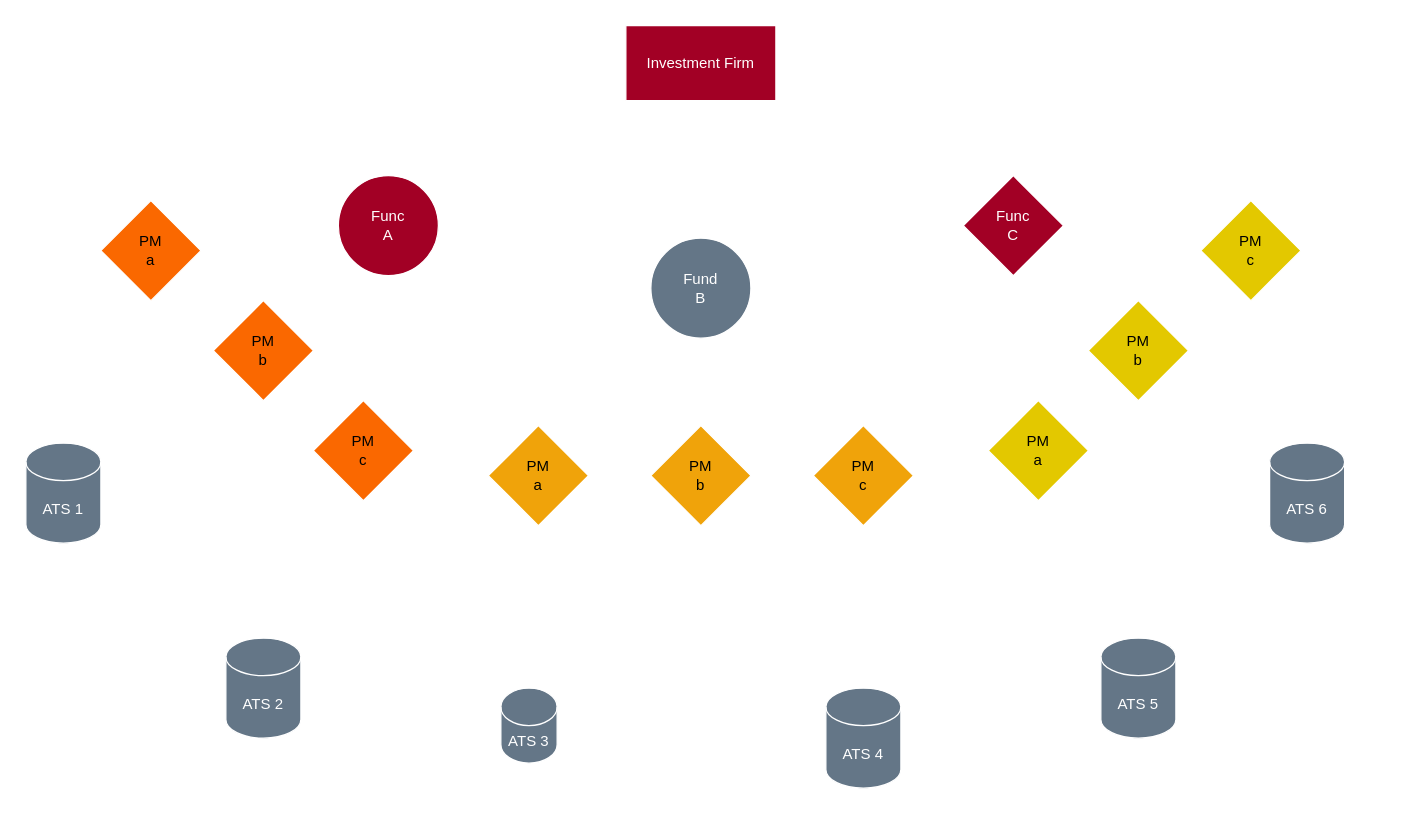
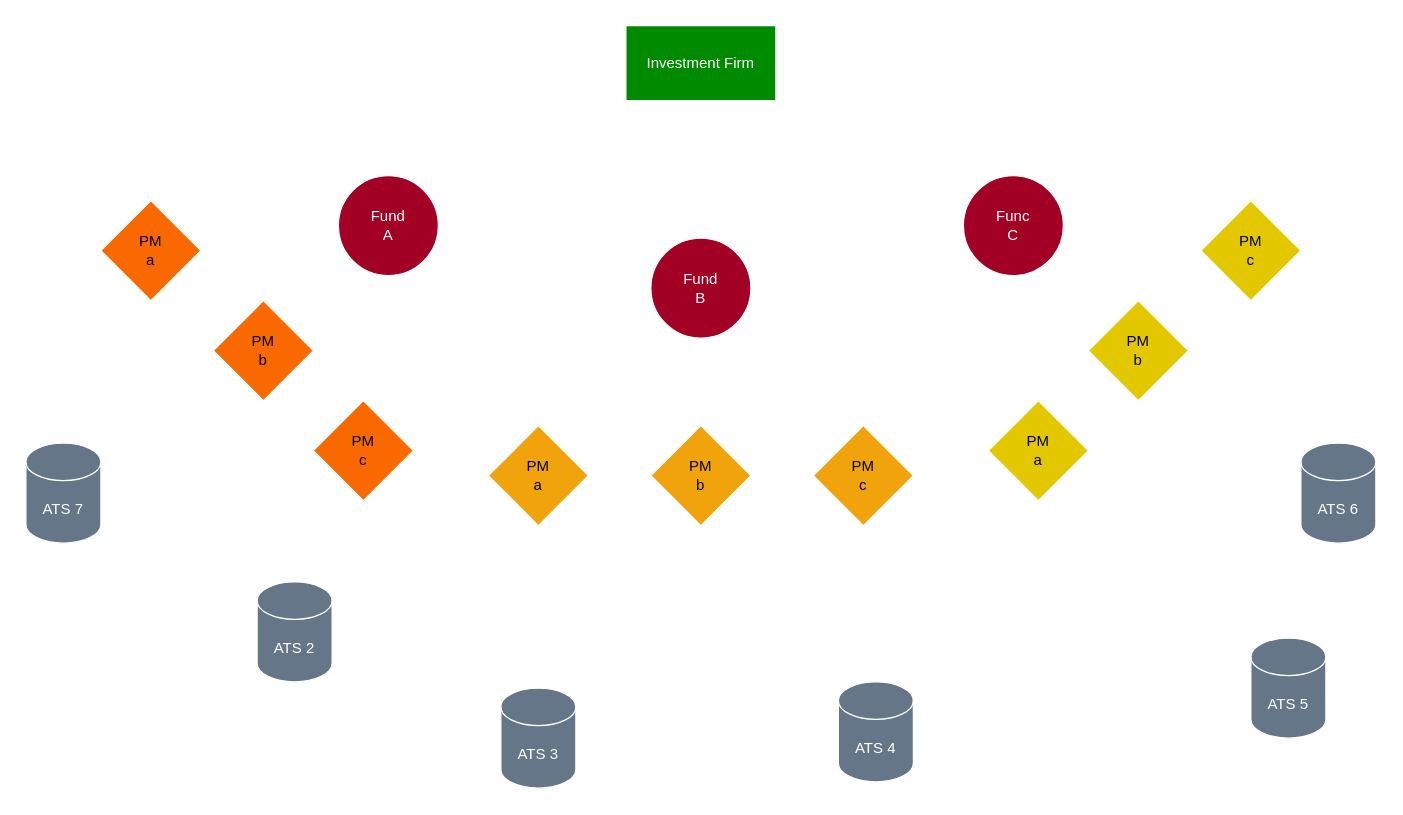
node "Investment Firm": fillcolor #a20025 -> #008a00
edge "Investment Firm" -> "Fund B": arrowhead classic -> diamond
edge "Investment Firm" -> "Func C": style solid -> dashed
node "Func A": label "Func A" -> "Fund A"
node "Func C": shape diamond -> ellipse
node "Fund B": fillcolor #647687 -> #a20025
node "ATS 6": moved (1307, 493) -> (1338, 493)
node "ATS 1": label "ATS 1" -> "ATS 7"
node "ATS 2": moved (263, 688) -> (294, 632)
node "ATS 5": moved (1138, 688) -> (1288, 688)
node "ATS 3": size 56x75 -> 75x100
node "ATS 4": moved (863, 738) -> (876, 732)
